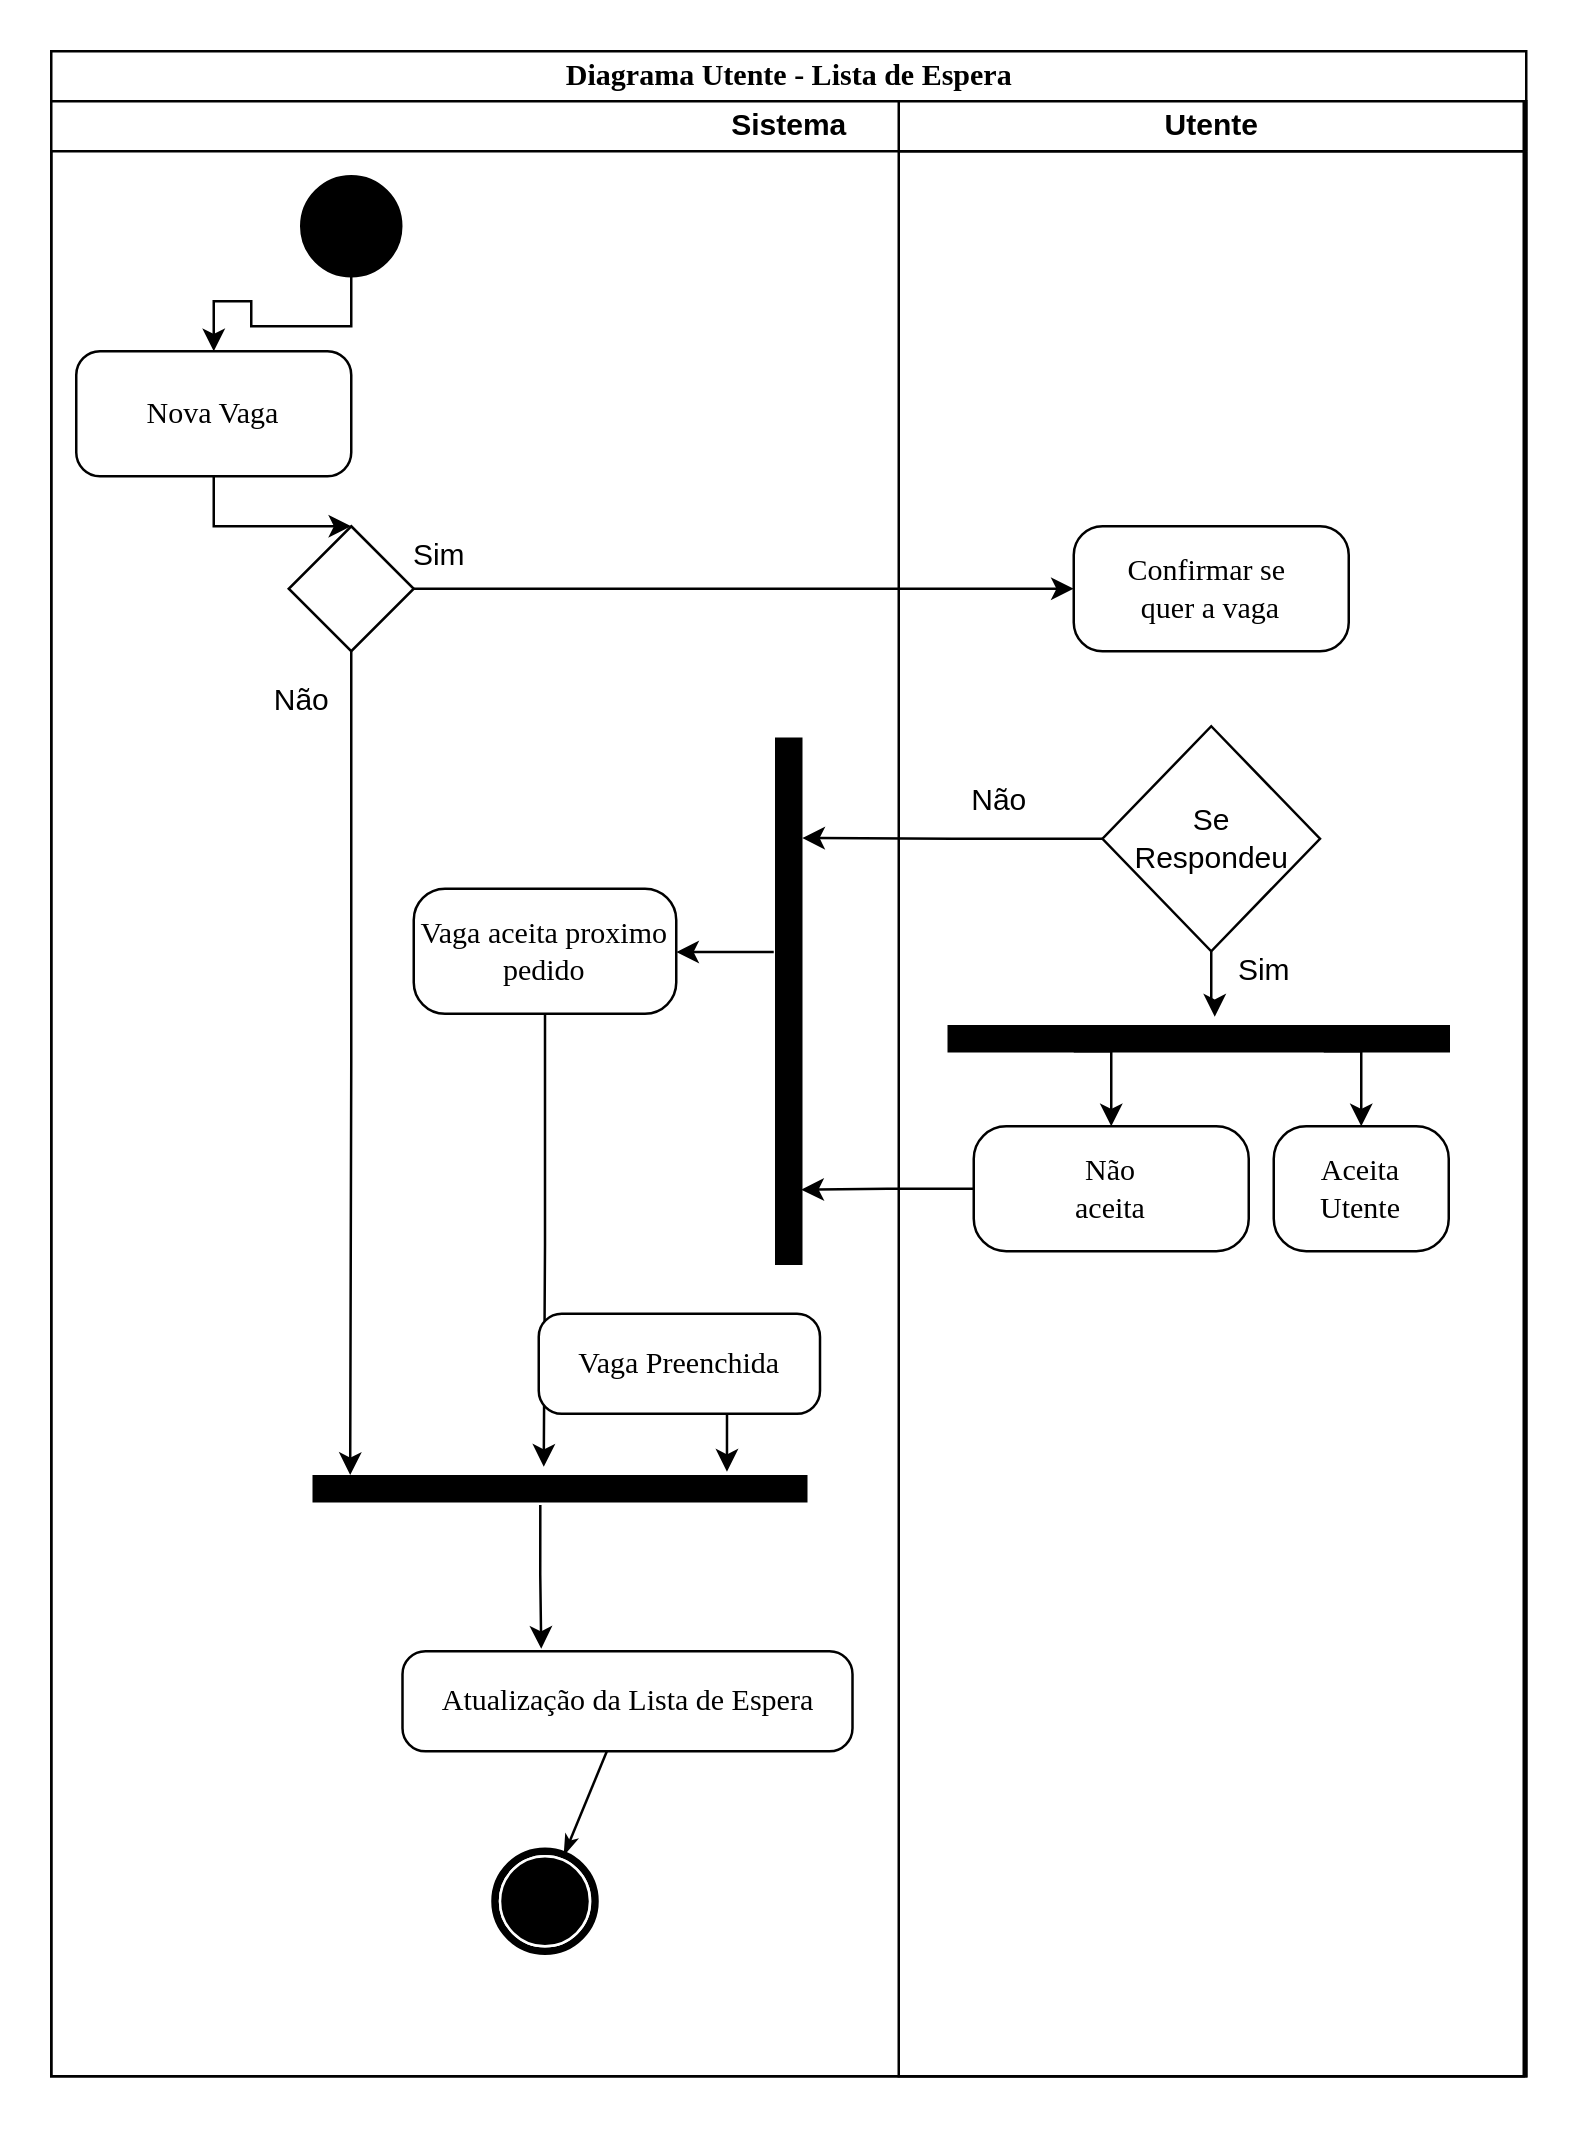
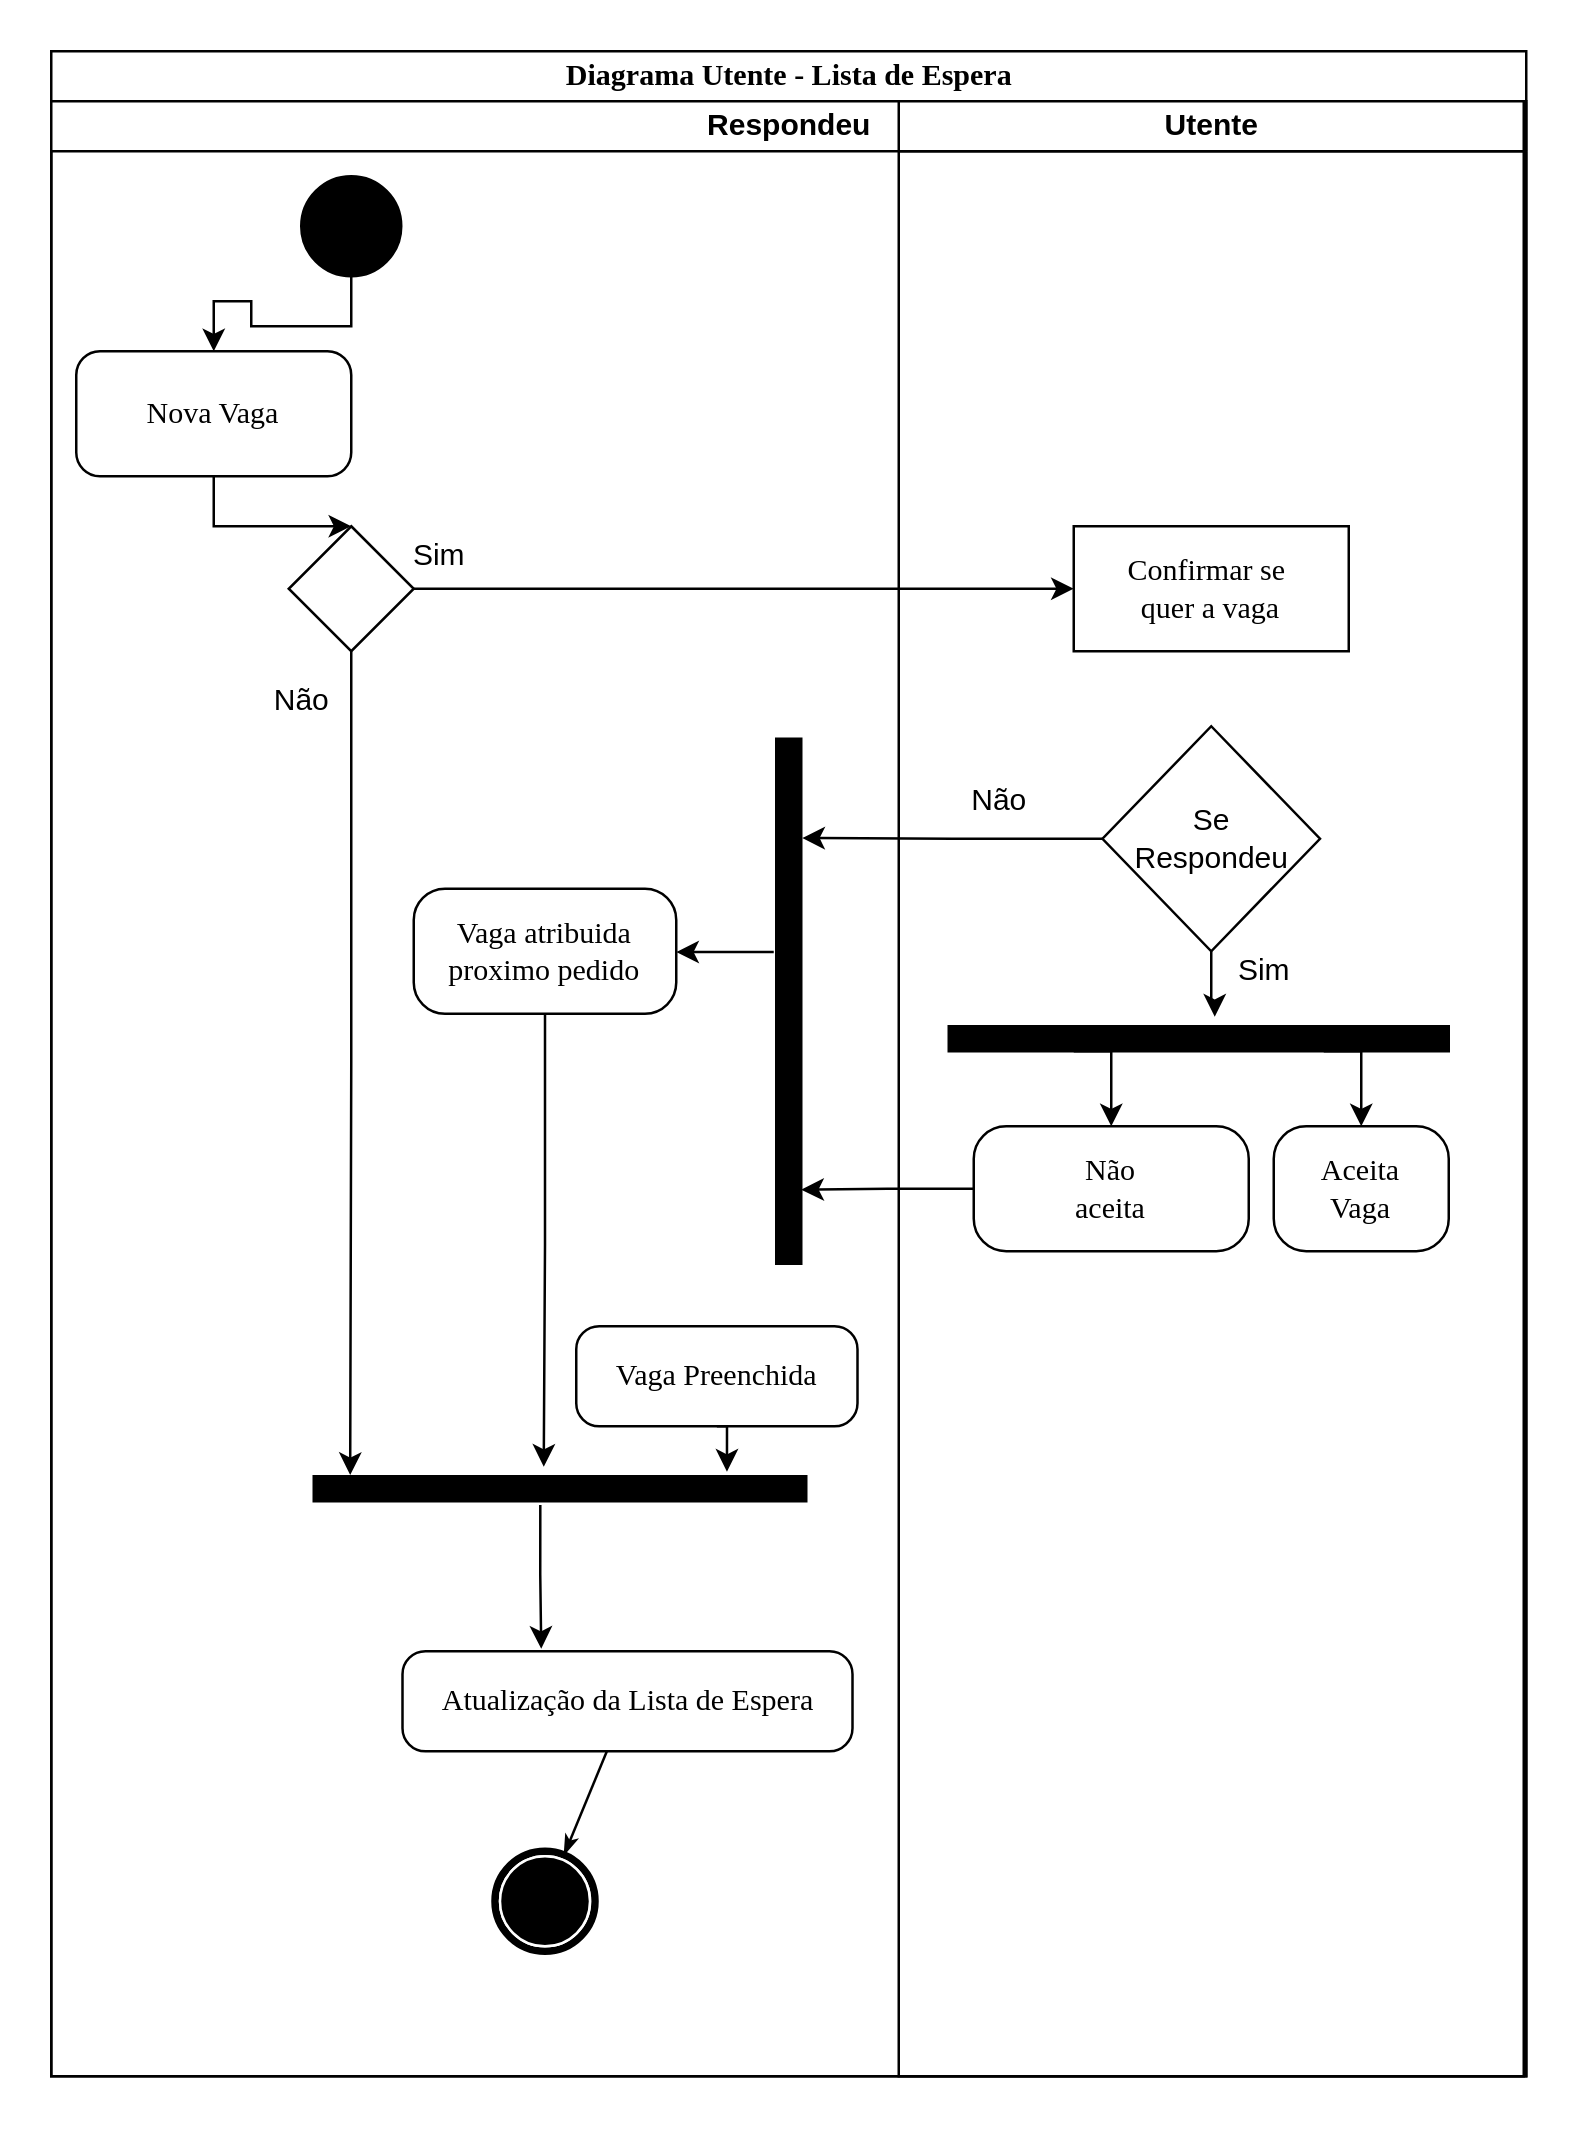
node "Sistema": label "Sistema" -> "Respondeu"
node "Confirmar se quer a vaga": shape rounded rectangle -> rectangle
node "Vaga aceita proximo pedido": label "Vaga aceita proximo pedido" -> "Vaga atribuida proximo pedido"
node "Aceita Utente": label "Aceita Utente" -> "Aceita Vaga"
node "Vaga Preenchida": moved (679, 1364) -> (717, 1376)
